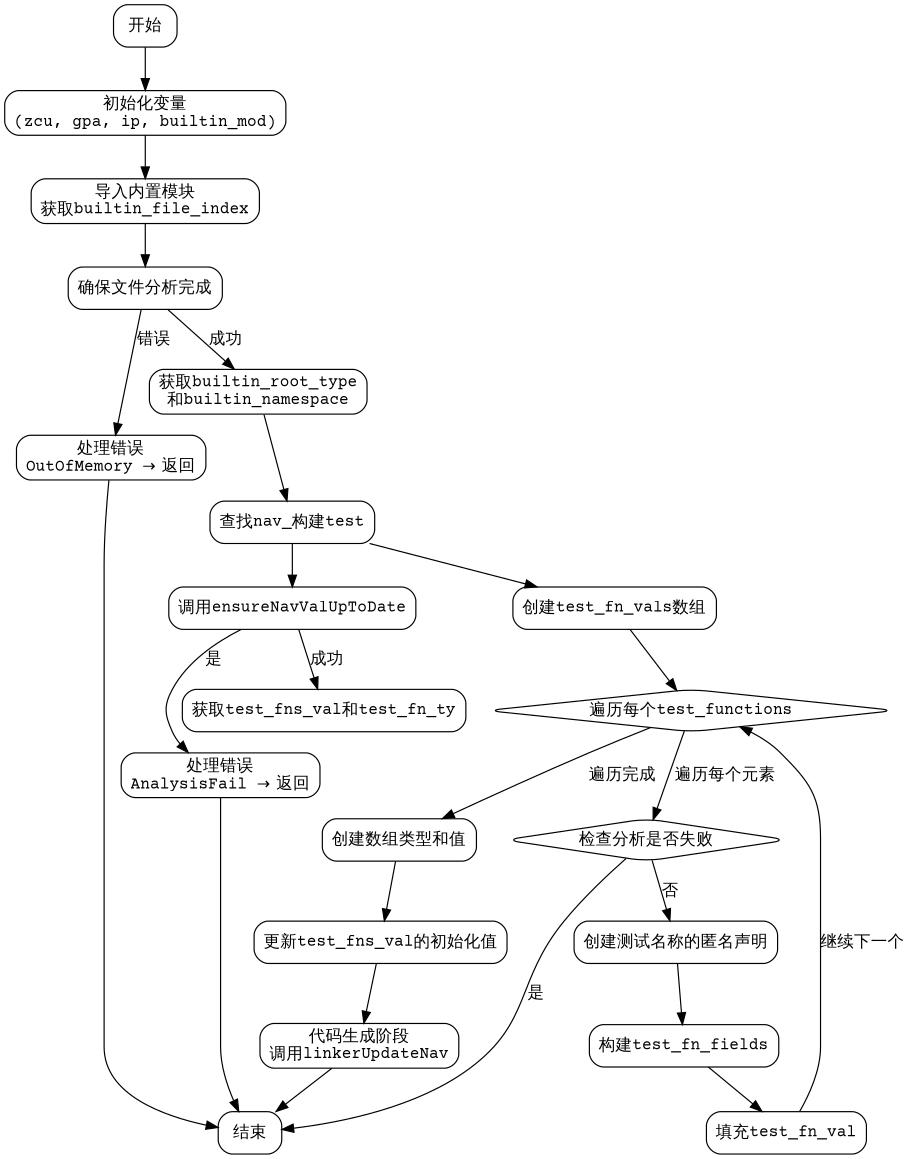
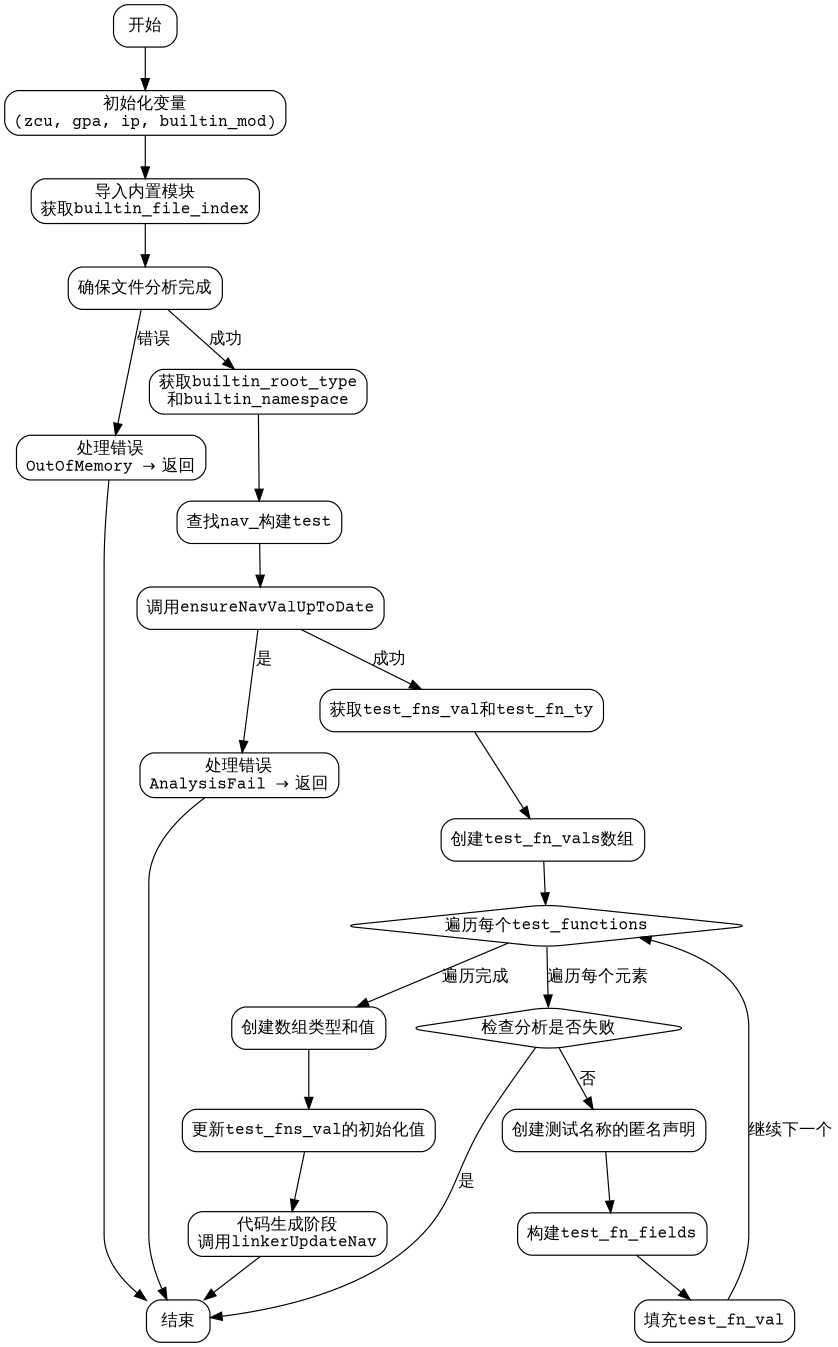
edge "查找nav_构建test" -> "创建test_fn_vals数组": now "获取test_fns_val和test_fn_ty" -> "创建test_fn_vals数组"
